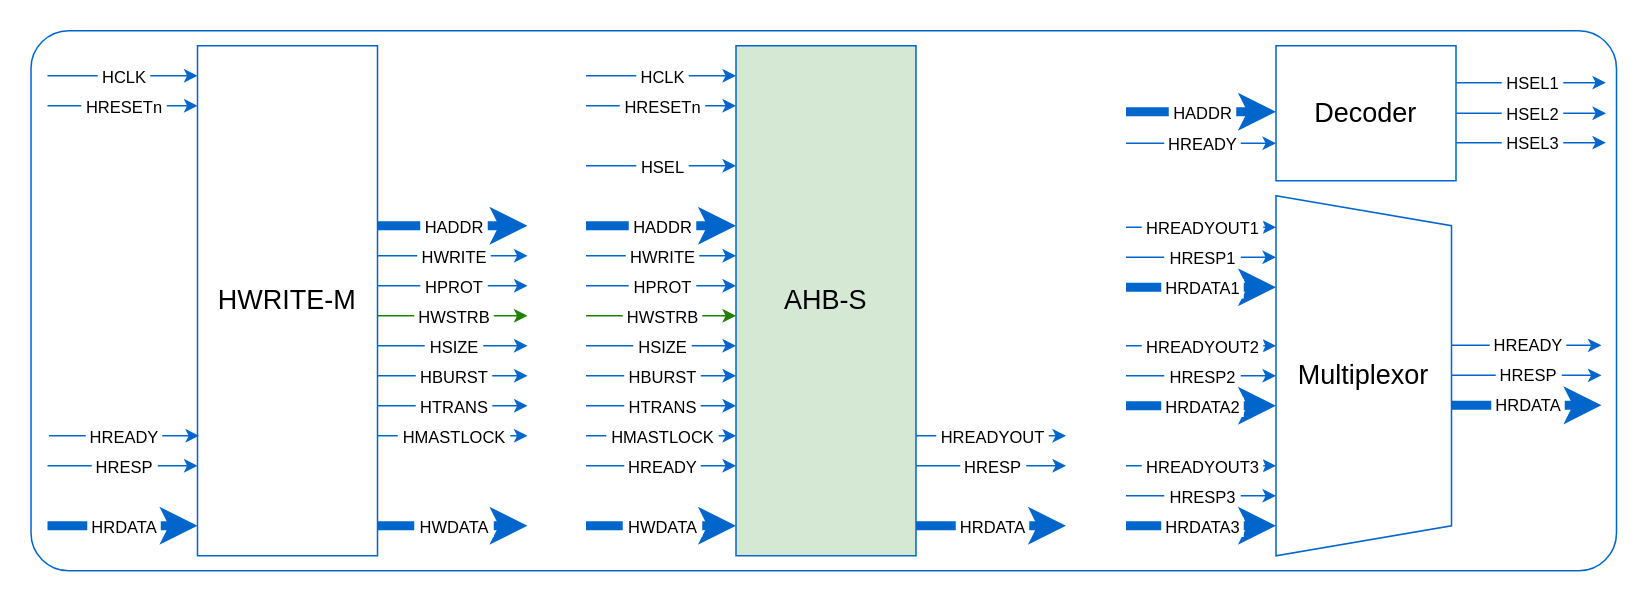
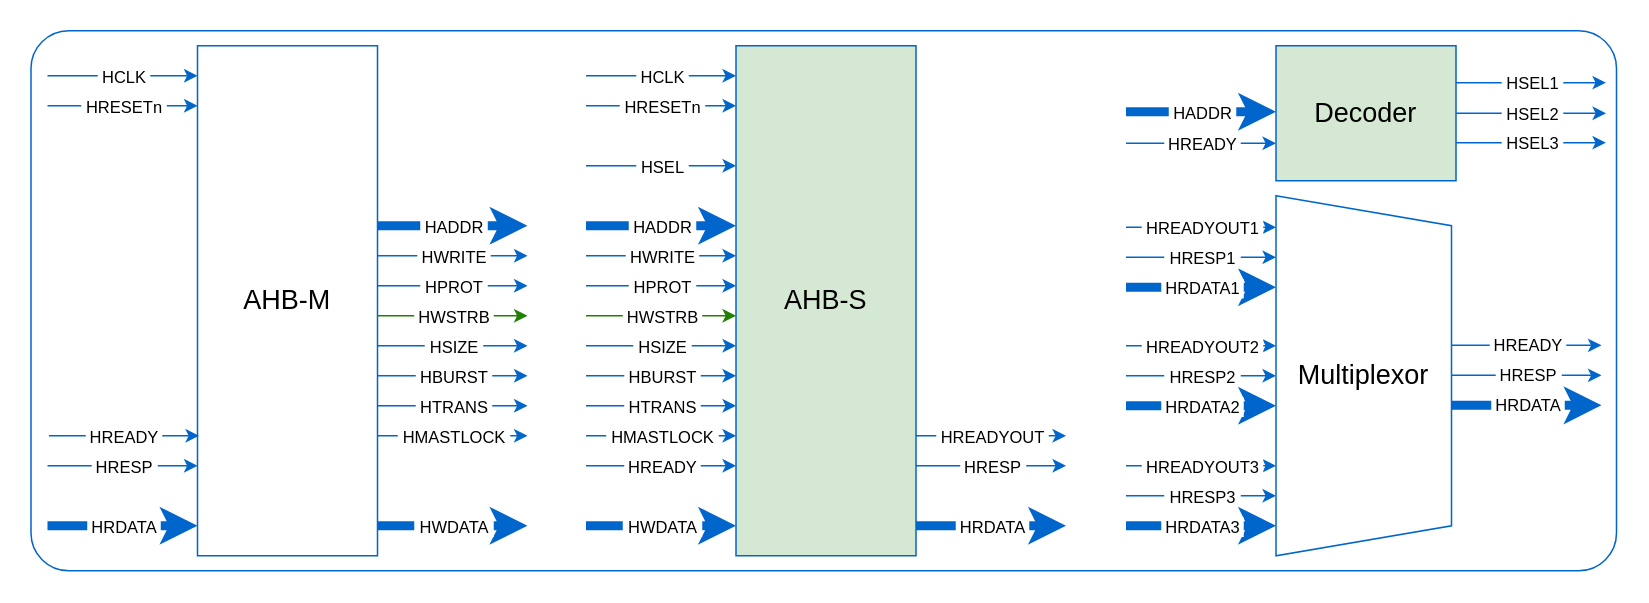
node "Decoder": fillcolor #ffffff -> #d5e8d4
node "HWRITE-M": label "HWRITE-M" -> "AHB-M"
